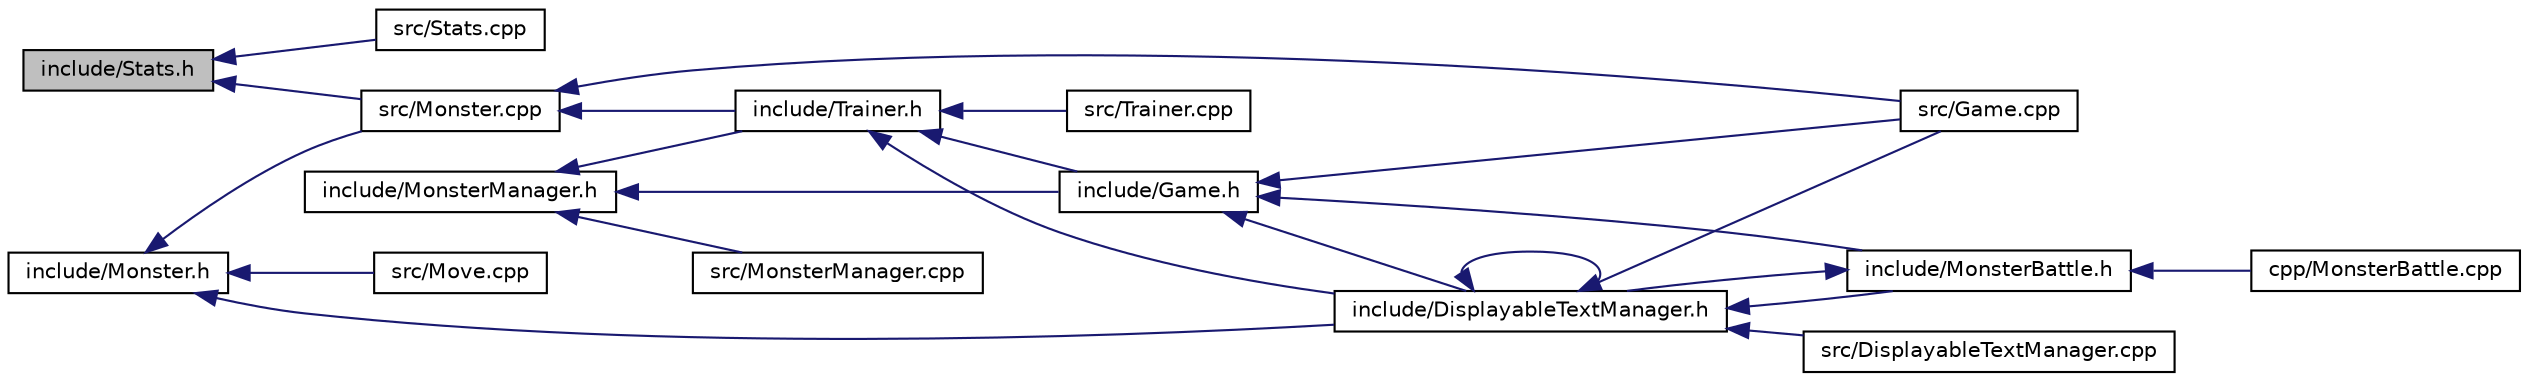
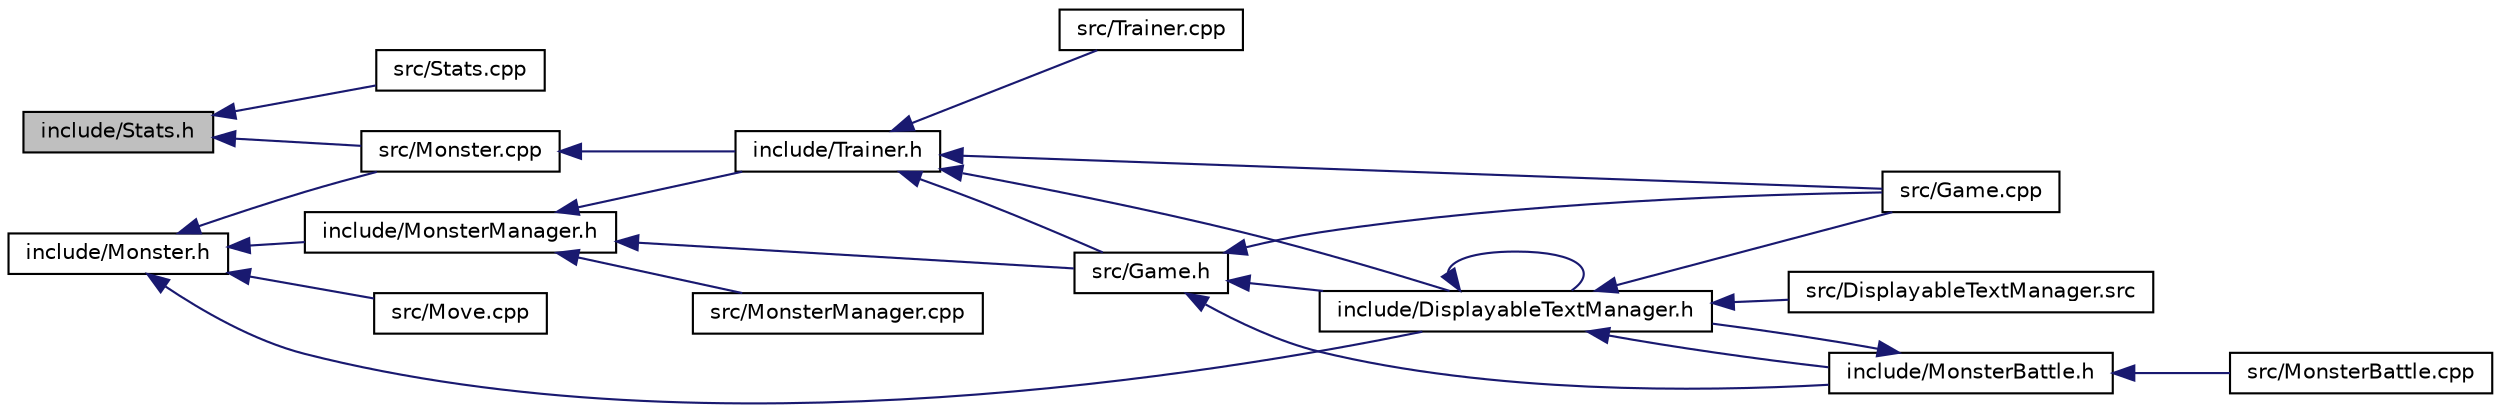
edge "src/Game.cpp" -> "src/Monster.cpp": now "src/Game.cpp" -> "include/Trainer.h"
node "include/Game.h": label "include/Game.h" -> "src/Game.h"
edge "include/MonsterManager.h" -> "include/Monster.h": added
node "cpp/MonsterBattle.cpp": label "cpp/MonsterBattle.cpp" -> "src/MonsterBattle.cpp"
node "src/DisplayableTextManager.cpp": label "src/DisplayableTextManager.cpp" -> "src/DisplayableTextManager.src"
